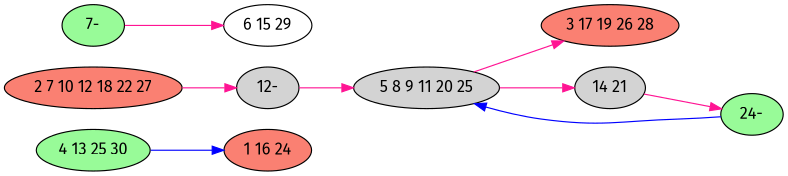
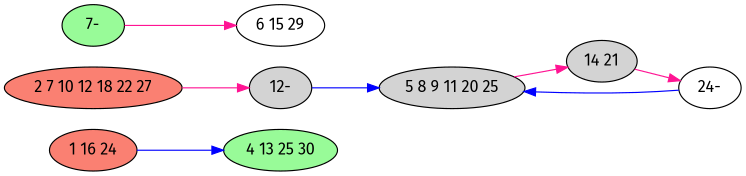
node "3 17 19 26 28": removed
edge "12-" -> "5 8 9 11 20 25": color deeppink -> blue
node "24-": fillcolor palegreen -> white
edge "4 13 25 30" -> "1 16 24": reversed
